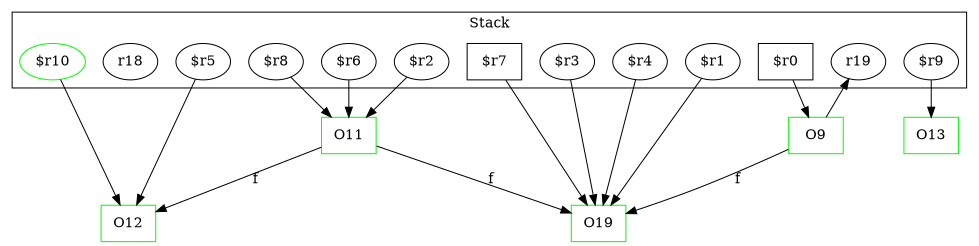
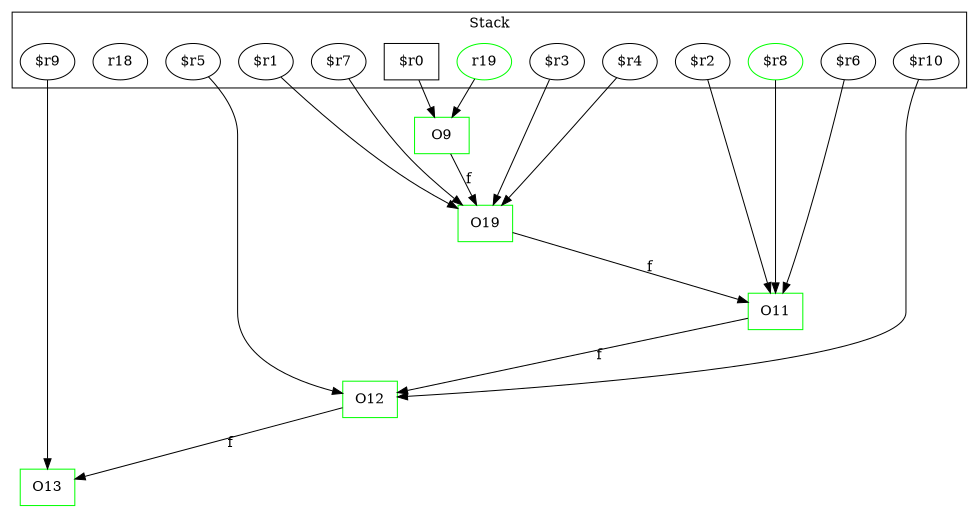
node "$r10": color green -> black
node "$r8": color black -> green
node "$r7": shape box -> ellipse
node "r19": color black -> green
edge "O9" -> "r19": reversed
edge "O11" -> "O19": reversed
edge "O12" -> "O13": added, label "f"
